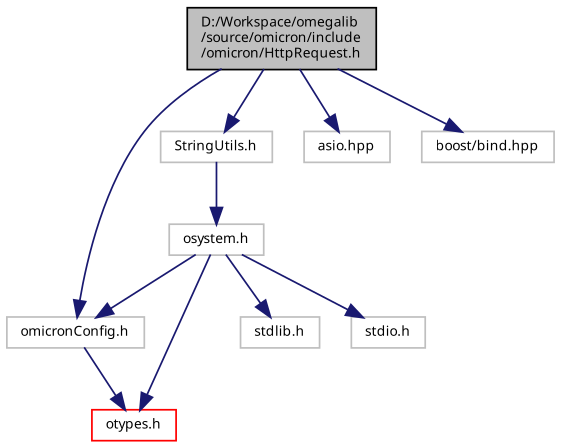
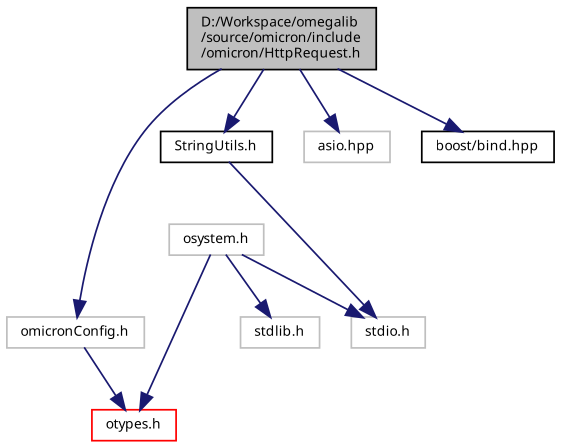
node "StringUtils.h": color grey75 -> black
node "boost/bind.hpp": color grey75 -> black
edge "StringUtils.h" -> "osystem.h": now "StringUtils.h" -> "stdio.h"
edge "osystem.h" -> "omicronConfig.h": removed
